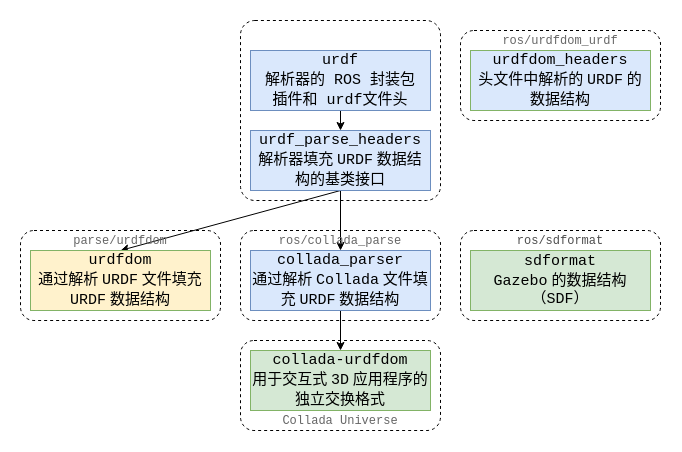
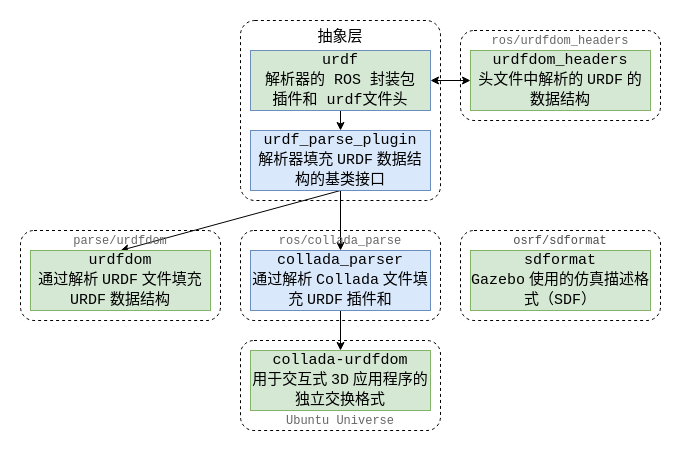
node "抽象层": added
node "ros/urdfdom_urdf": label "ros/urdfdom_urdf" -> "ros/urdfdom_headers"
node "urdf 解析器的 ROS 封装包 插件和 urdf文件头": fillcolor #dae8fc -> #d5e8d4
edge "urdf 解析器的 ROS 封装包 插件和 urdf文件头" -- "urdfdom_headers 头文件中解析的 URDF 的数据结构": added
node "urdfdom_headers 头文件中解析的 URDF 的数据结构": fillcolor #dae8fc -> #d5e8d4
node "urdf_parse_headers 解析器填充 URDF 数据结构的基类接口": label "urdf_parse_headers 解析器填充 URDF 数据结构的基类接口" -> "urdf_parse_plugin 解析器填充 URDF 数据结构的基类接口"
node "ros/sdformat": label "ros/sdformat" -> "osrf/sdformat"
node "urdfdom 通过解析 URDF 文件填充 URDF 数据结构": fillcolor #fff2cc -> #d5e8d4
node "collada_parser 通过解析 Collada 文件填充 URDF 数据结构": label "collada_parser 通过解析 Collada 文件填充 URDF 数据结构" -> "collada_parser 通过解析 Collada 文件填充 URDF 插件和"
node "sdformat Gazebo 的数据结构（SDF）": label "sdformat Gazebo 的数据结构（SDF）" -> "sdformat Gazebo 使用的仿真描述格式（SDF）"
node "Collada Universe": label "Collada Universe" -> "Ubuntu Universe"
